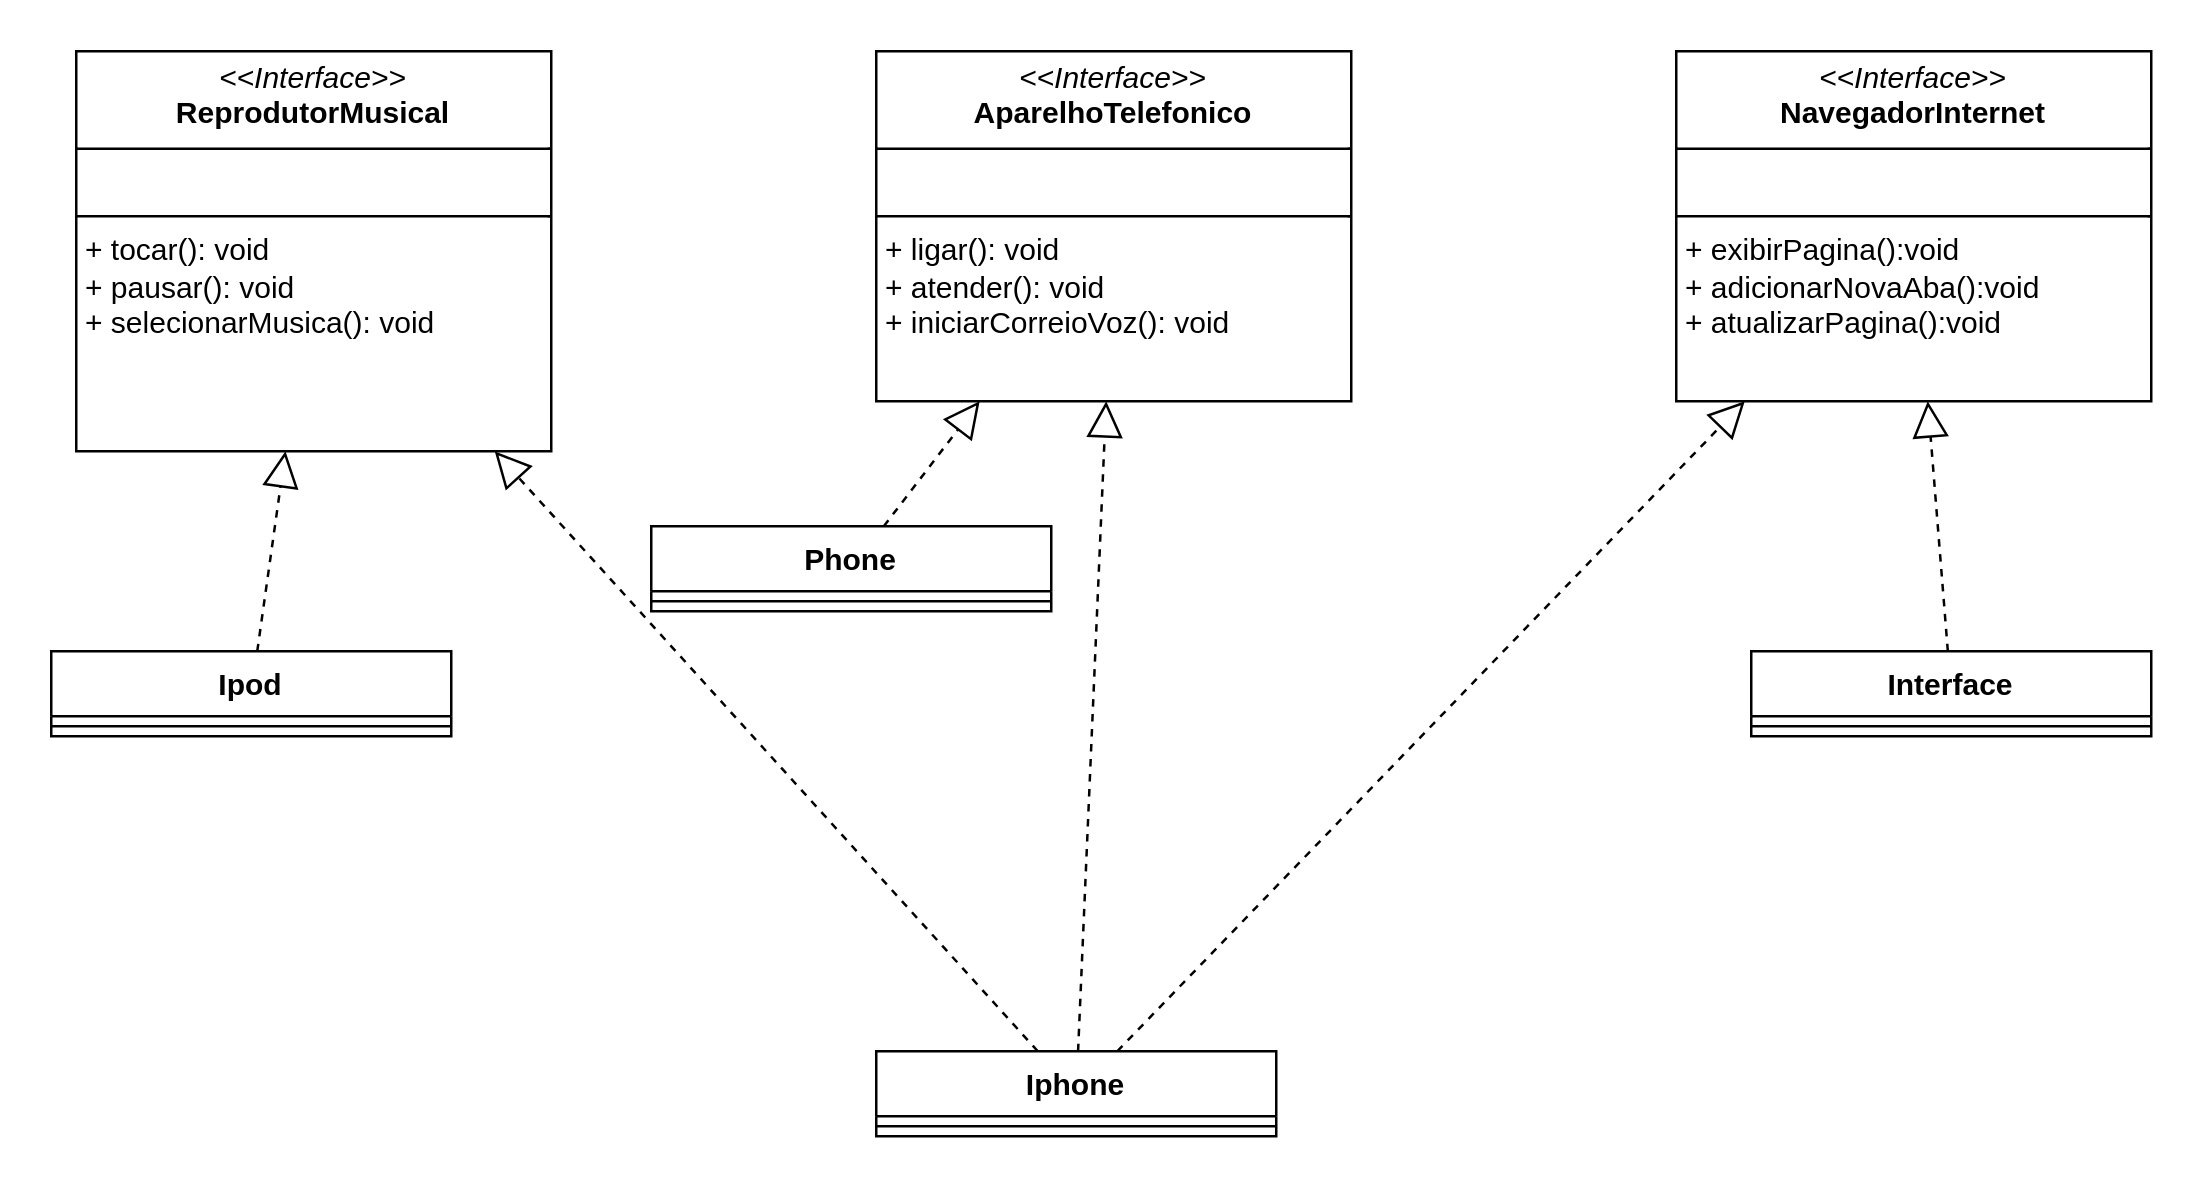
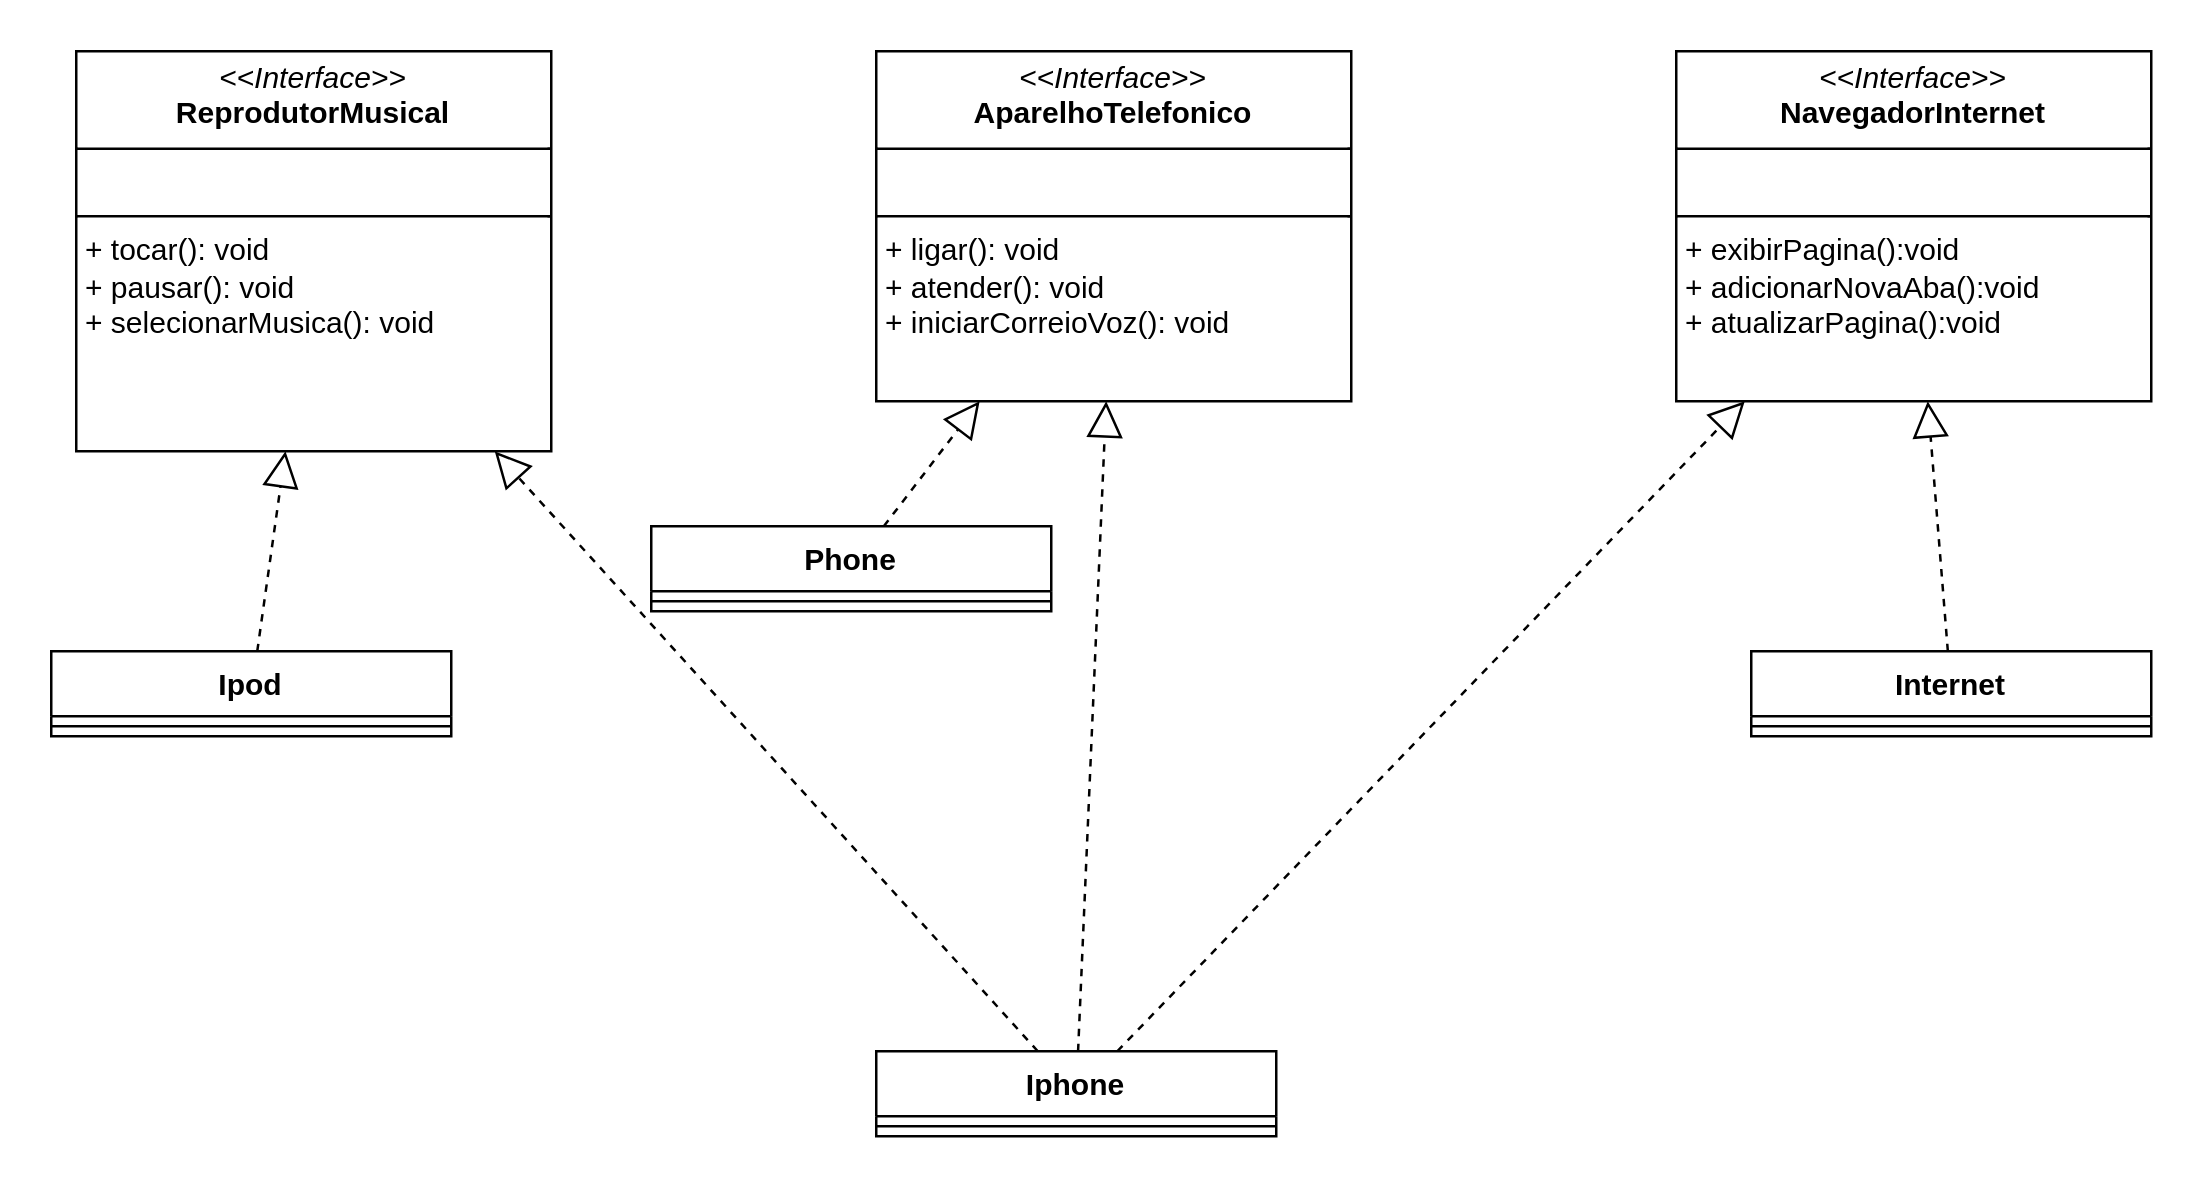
node "Interface": label "Interface" -> "Internet"
